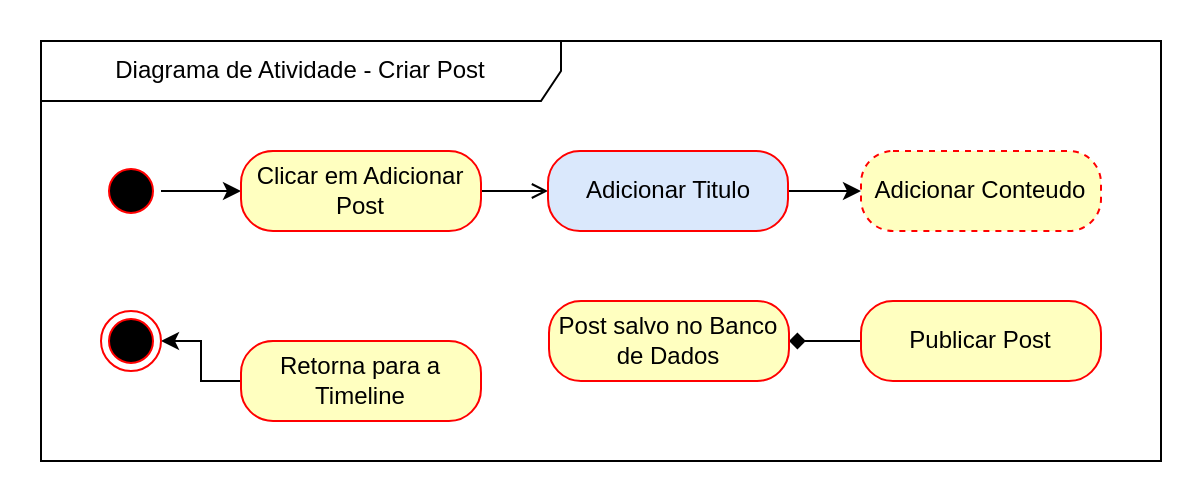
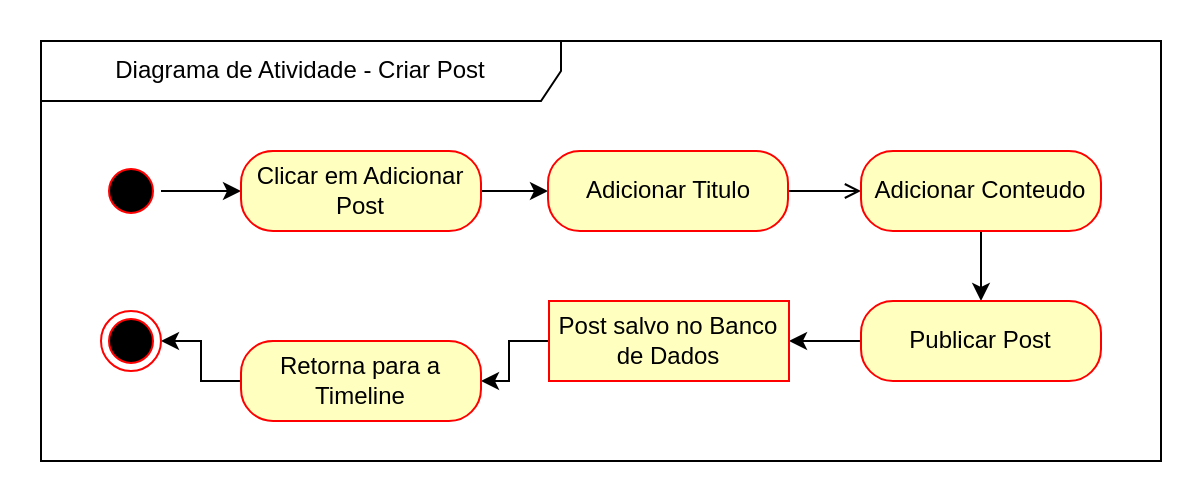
edge "Clicar em Adicionar Post" -> "Adicionar Titulo": arrowhead open -> classic
node "Adicionar Titulo": fillcolor #dae8fc -> #ffffc0
edge "Adicionar Titulo" -> "Adicionar Conteudo": arrowhead classic -> open
node "Adicionar Conteudo": style dashed -> solid
edge "Adicionar Conteudo" -> "Publicar Post": added
node "Post salvo no Banco de Dados": shape rounded rectangle -> rectangle
edge "Publicar Post" -> "Post salvo no Banco de Dados": arrowhead diamond -> classic
edge "Post salvo no Banco de Dados" -> "Retorna para a Timeline": added
